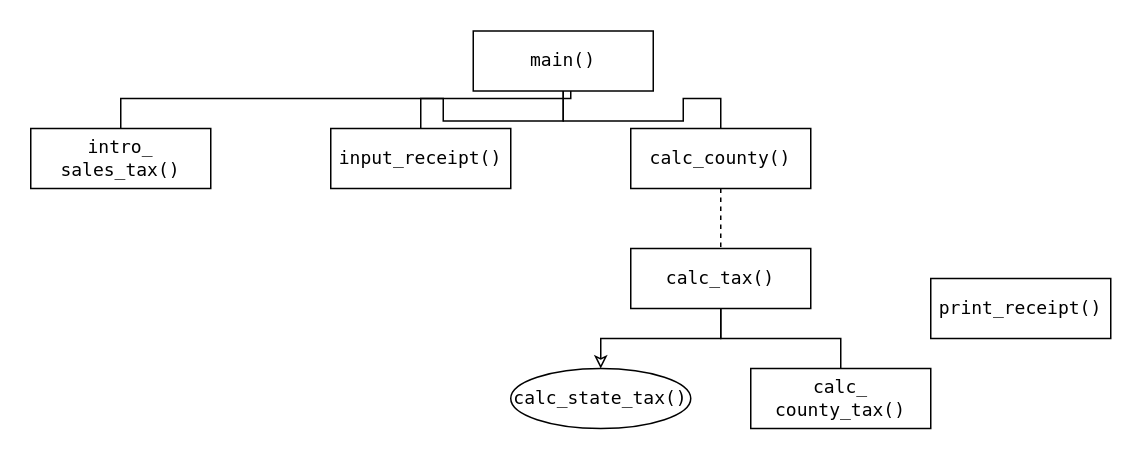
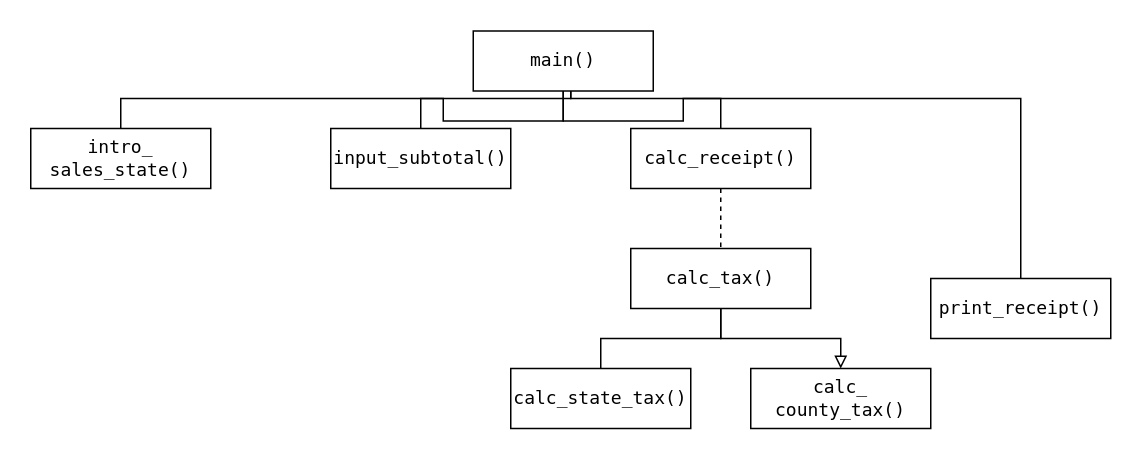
edge "main()" -- "print_receipt()": added
node "intro_ sales_tax()": label "intro_ sales_tax()" -> "intro_ sales_state()"
node "input_receipt()": label "input_receipt()" -> "input_subtotal()"
node "calc_county()": label "calc_county()" -> "calc_receipt()"
edge "calc_tax()" -> "calc_state_tax()": arrowhead classic -> none
edge "calc_tax()" -- "calc_ county_tax()": arrowhead none -> block
node "calc_state_tax()": shape ellipse -> rectangle
